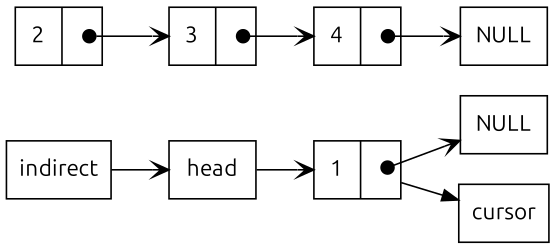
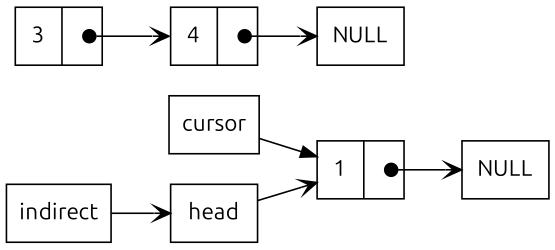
node "2": removed
edge "1" -> "cursor": reversed
